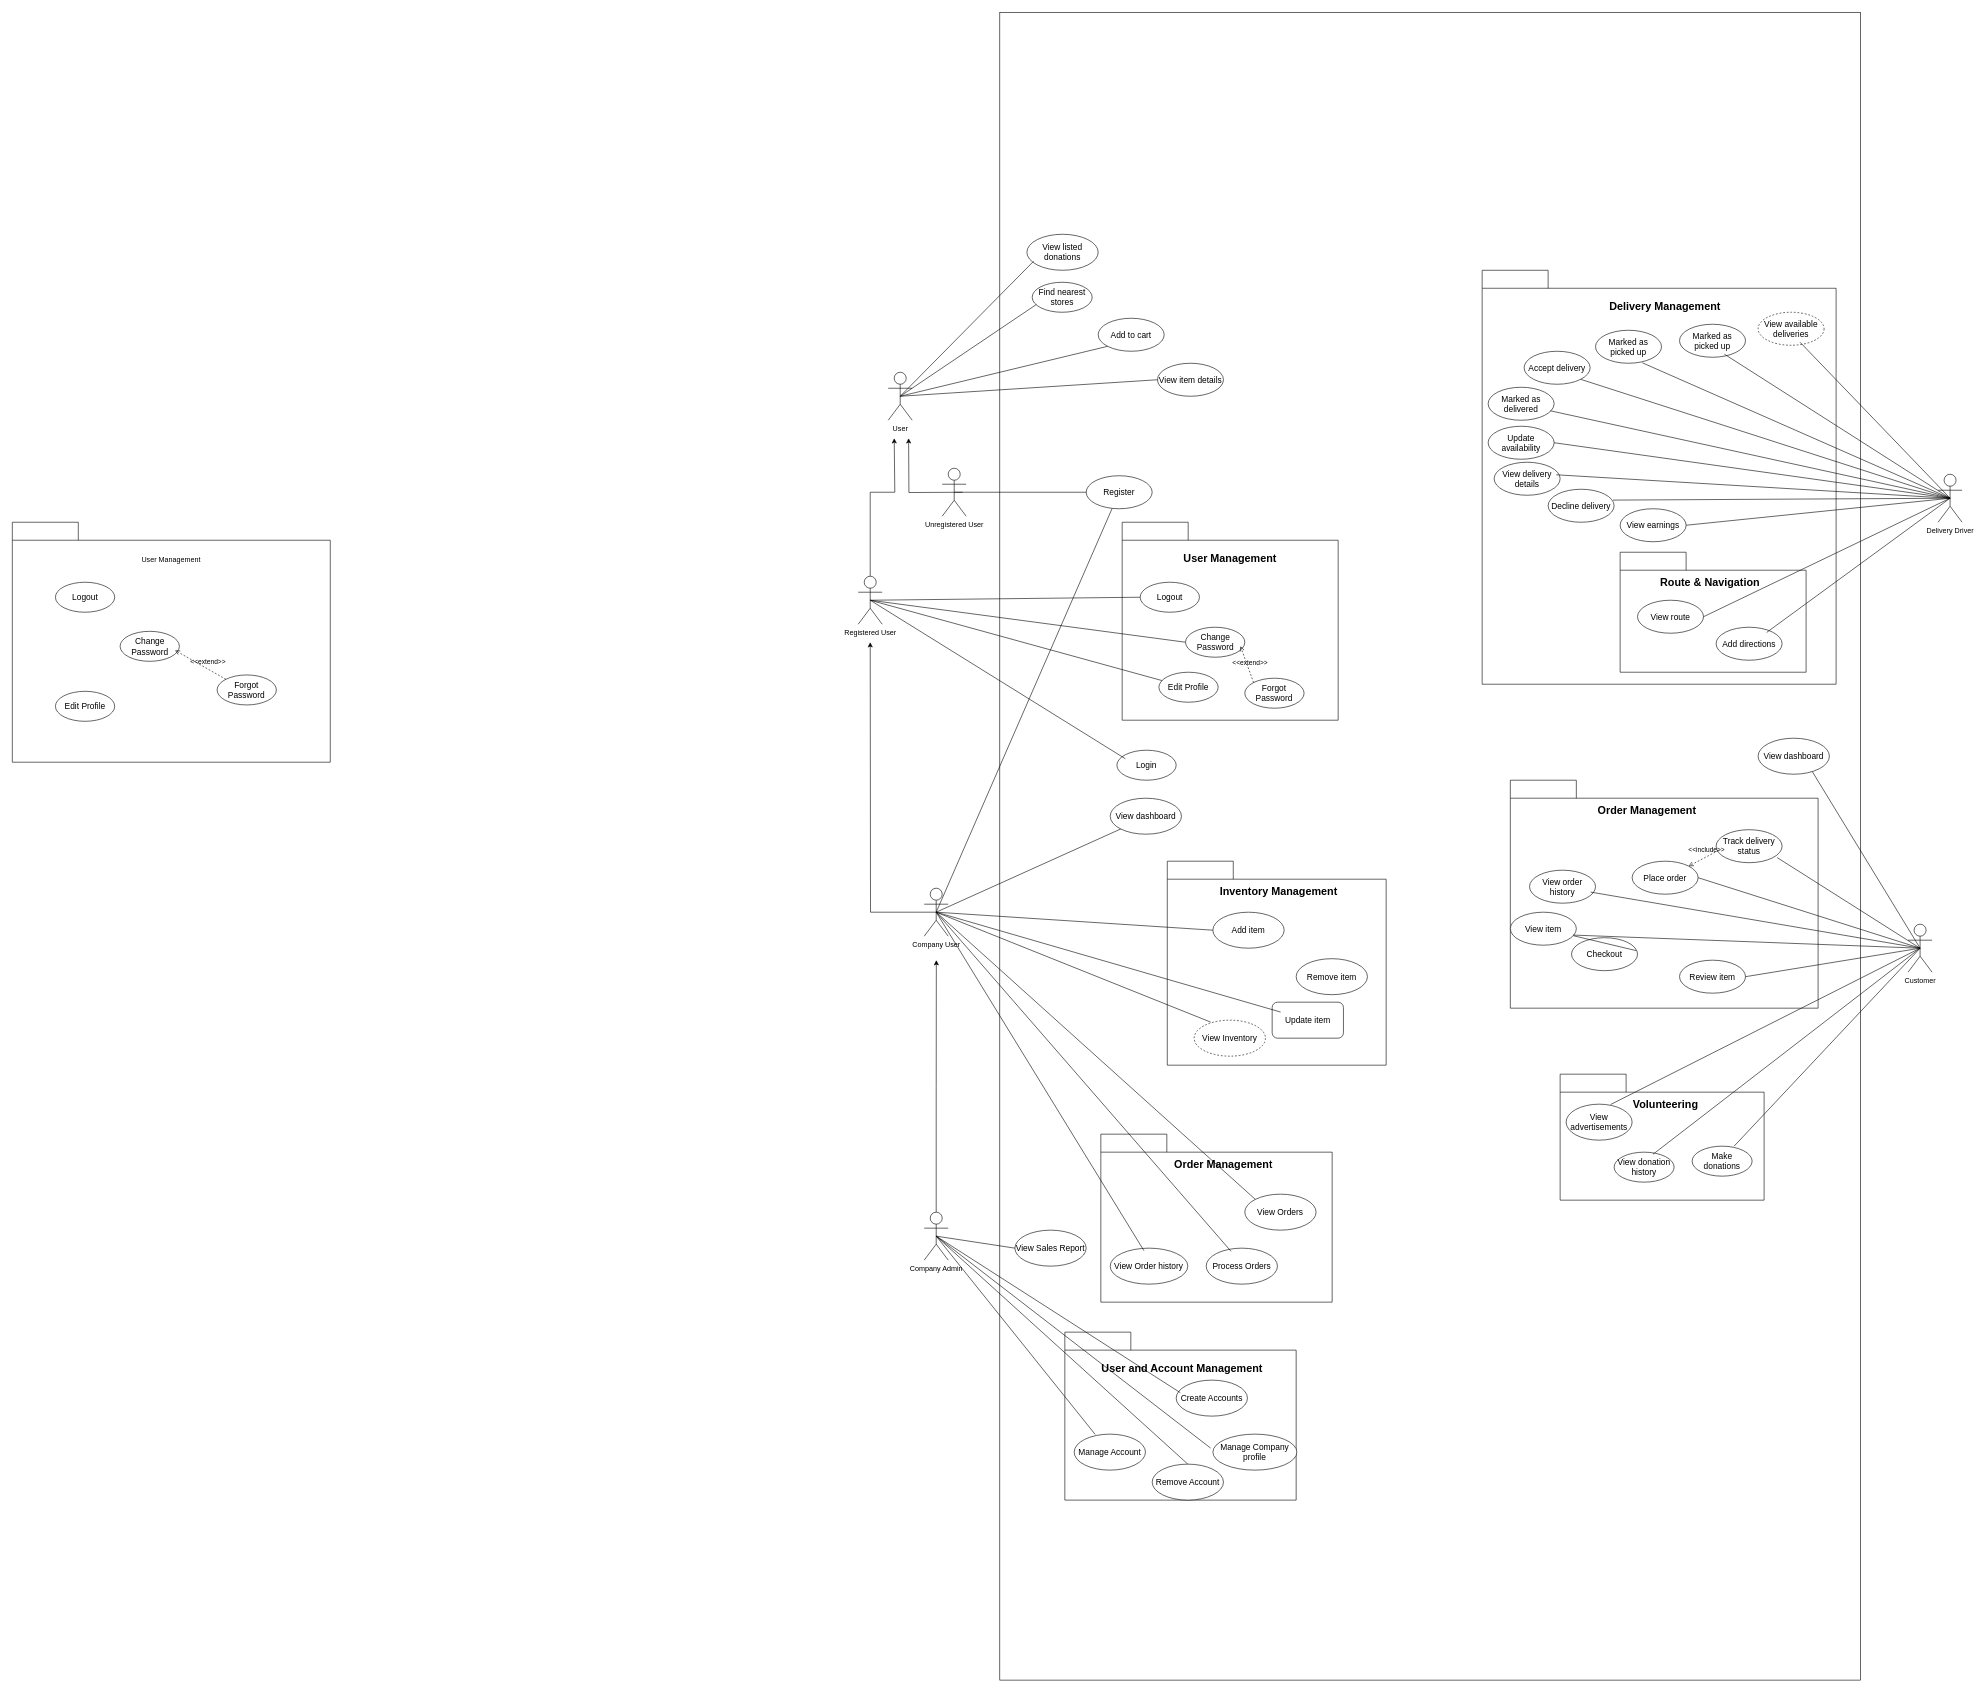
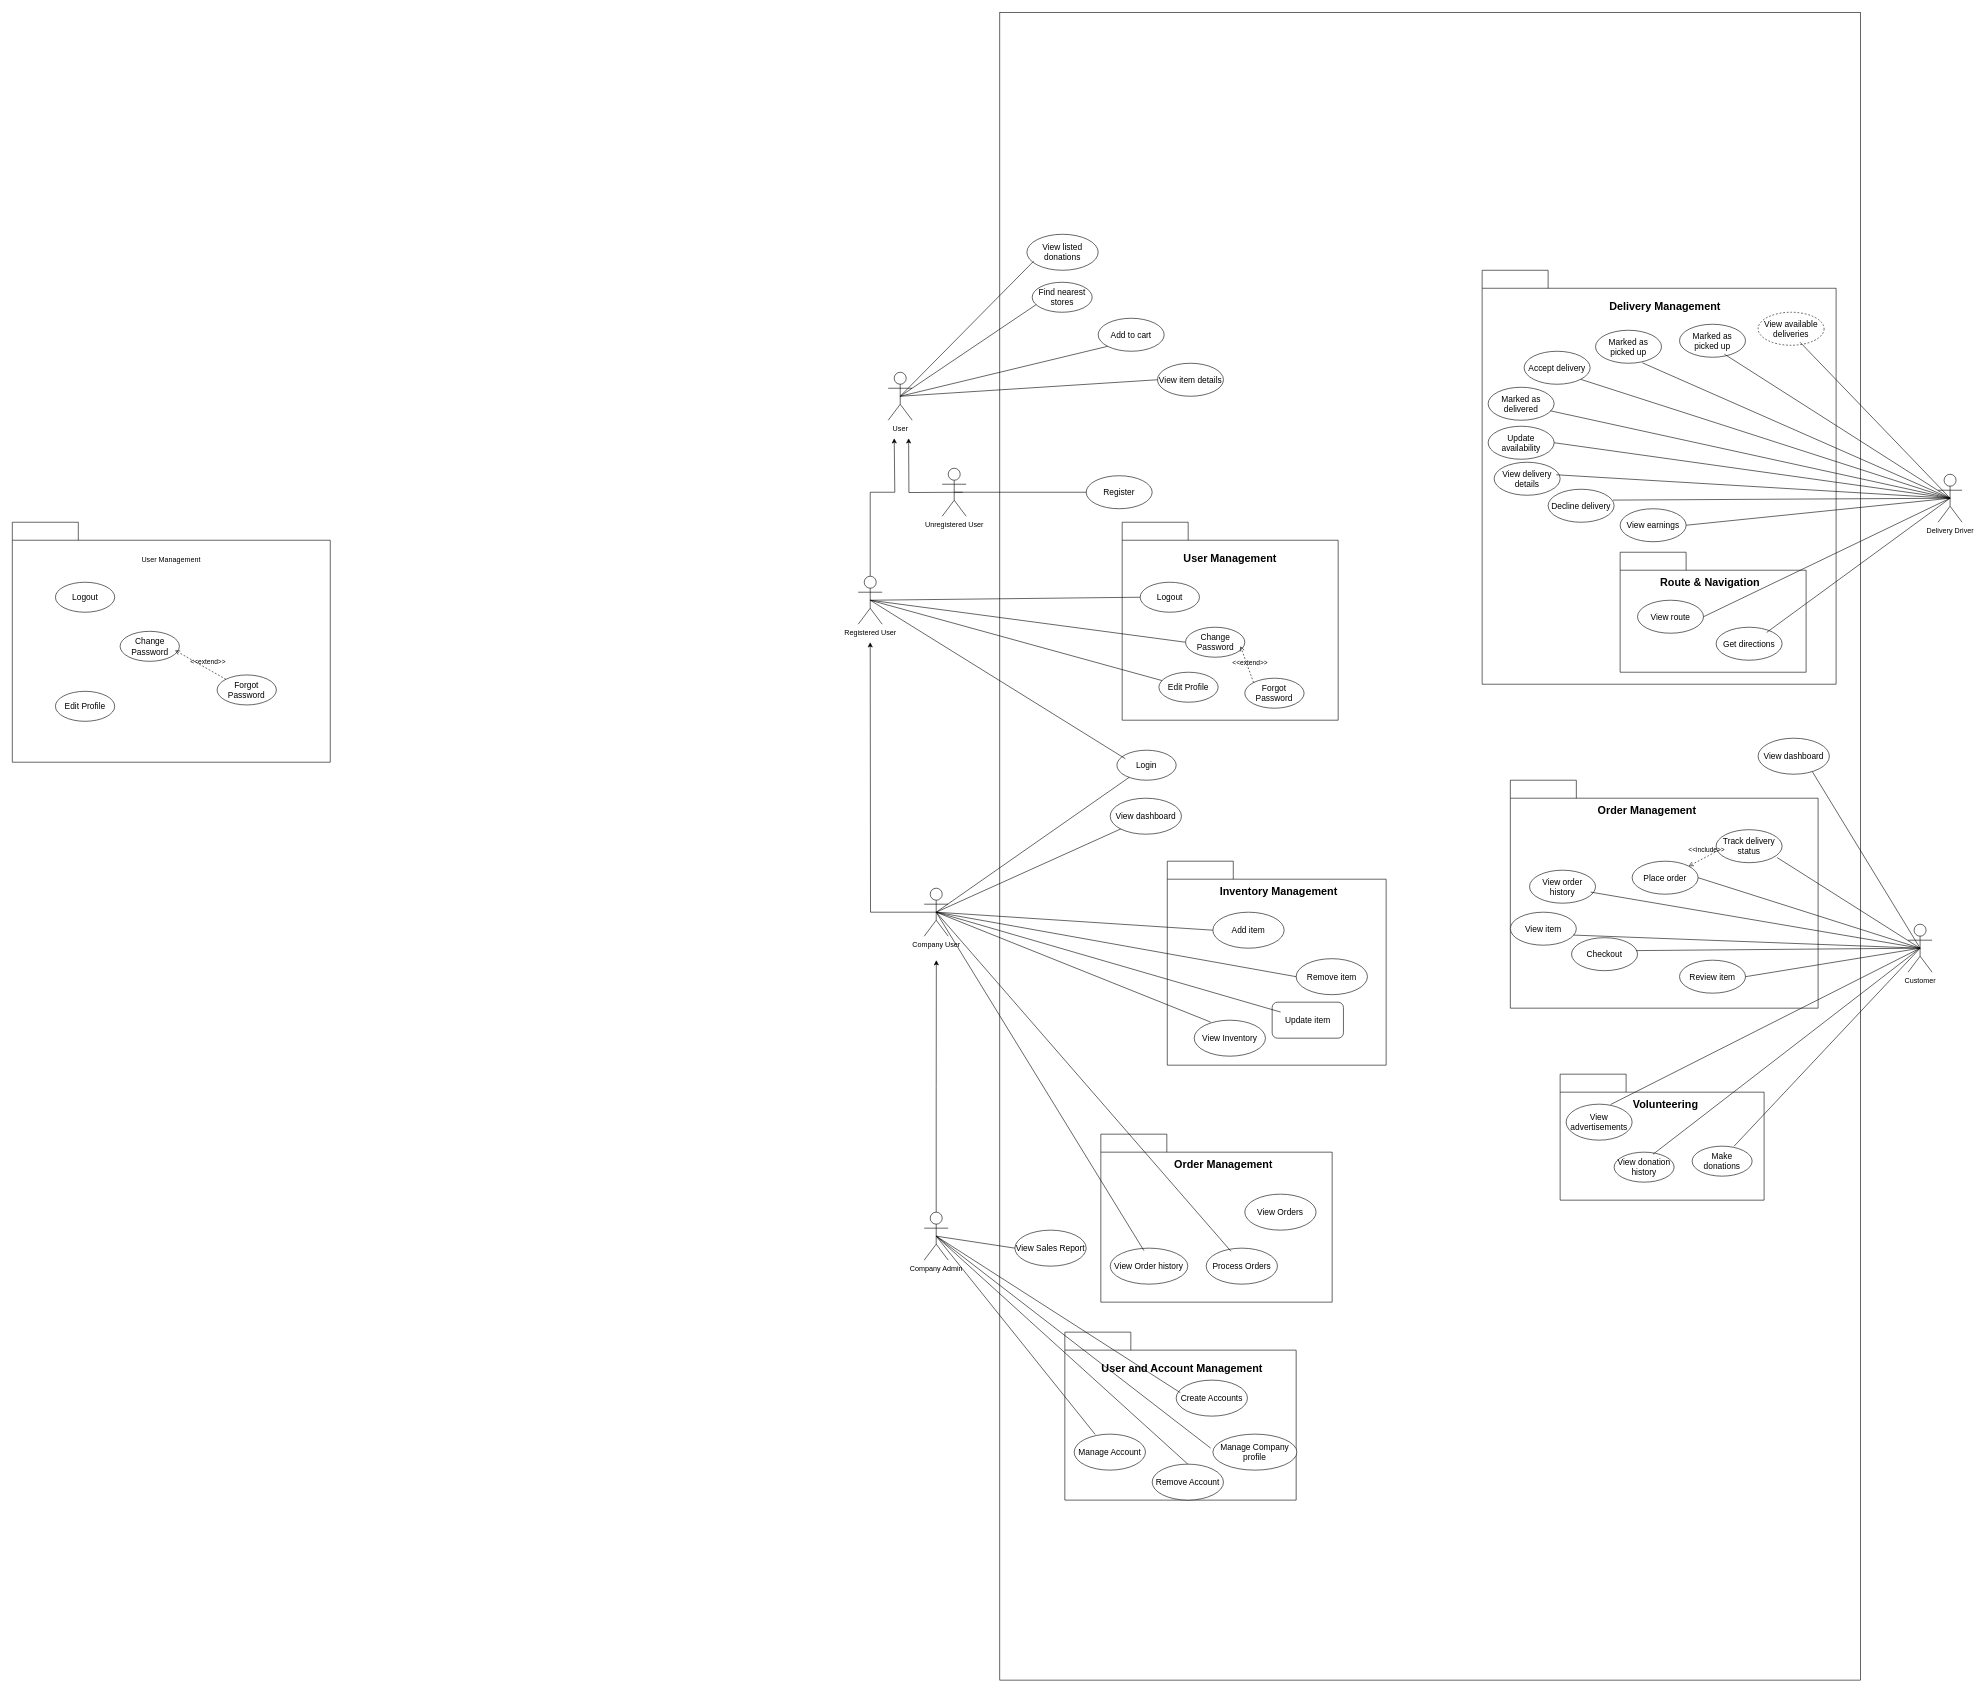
node "Add directions": label "Add directions" -> "Get directions"
edge "Register" -- "Company User": now "Remove item" -- "Company User"
edge "View item" -- "Checkout": now "Customer" -- "Checkout"
node "View Inventory": style dashed -> solid
edge "Company User" -- "View Orders": now "Company User" -- "Login"
